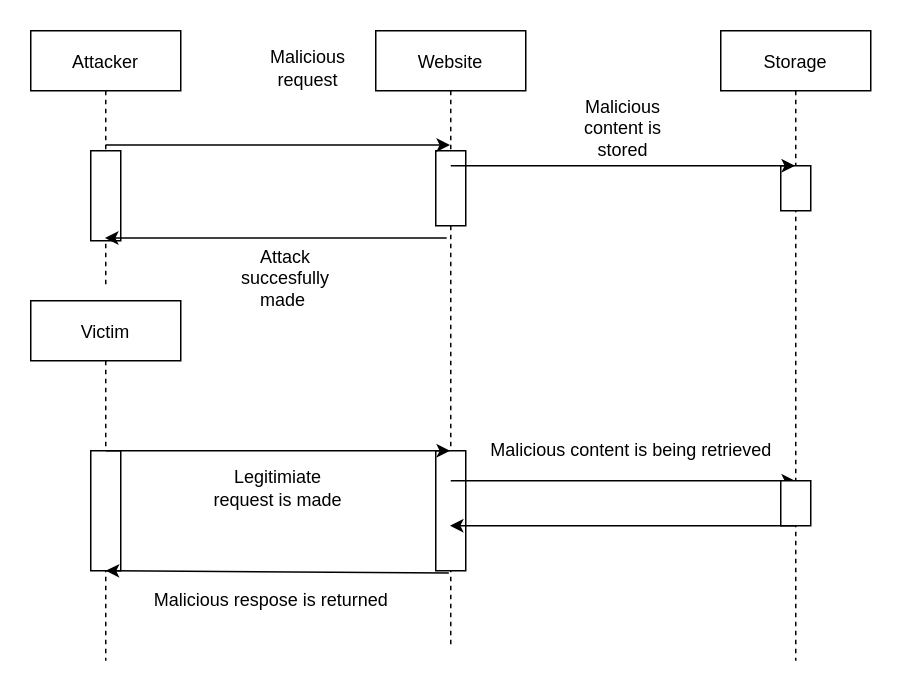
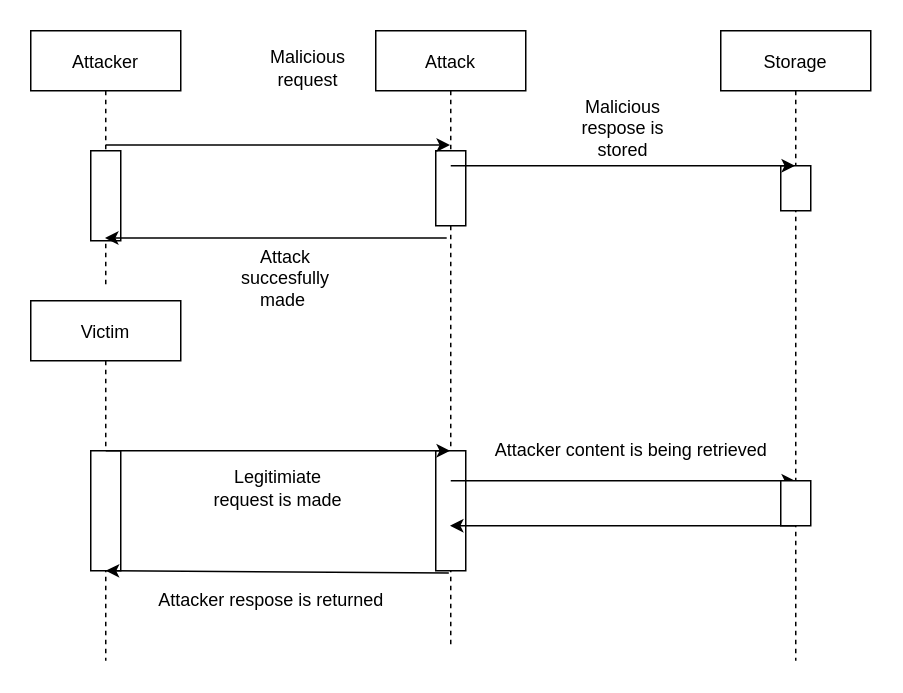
node "Website": label "Website" -> "Attack"
node "Malicious content is stored": label "Malicious content is stored" -> "Malicious respose is stored"
node "Malicious content is being retrieved": label "Malicious content is being retrieved" -> "Attacker content is being retrieved"
node "Malicious respose is returned": label "Malicious respose is returned" -> "Attacker respose is returned"
